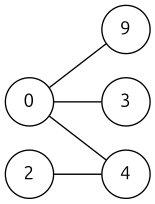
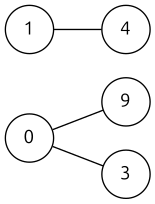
edge "0" -- "4": removed
node "2": label "2" -> "1"
